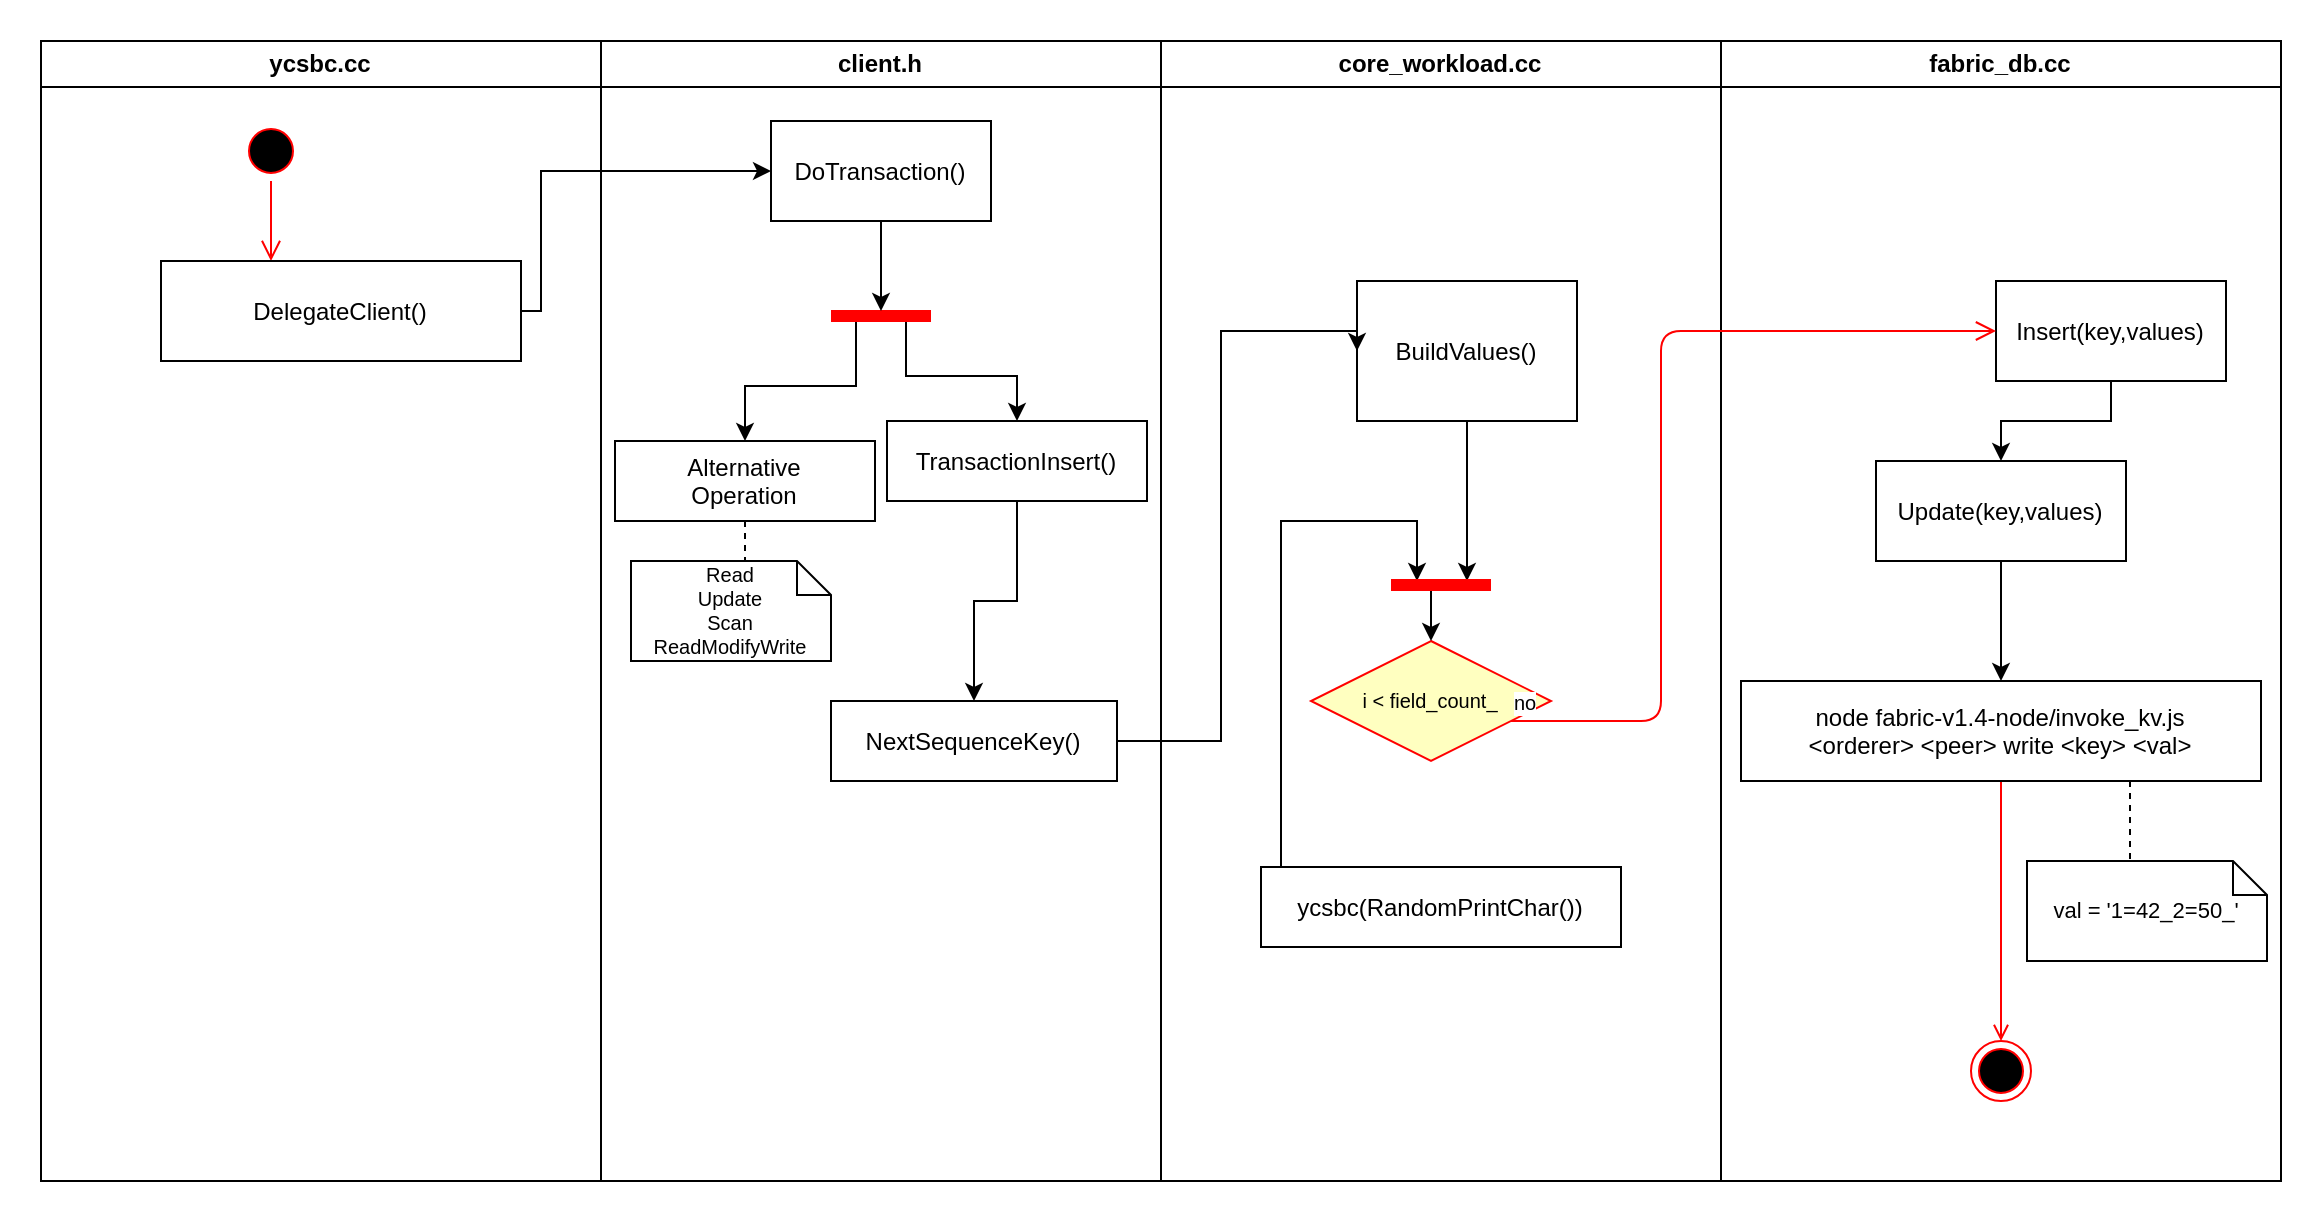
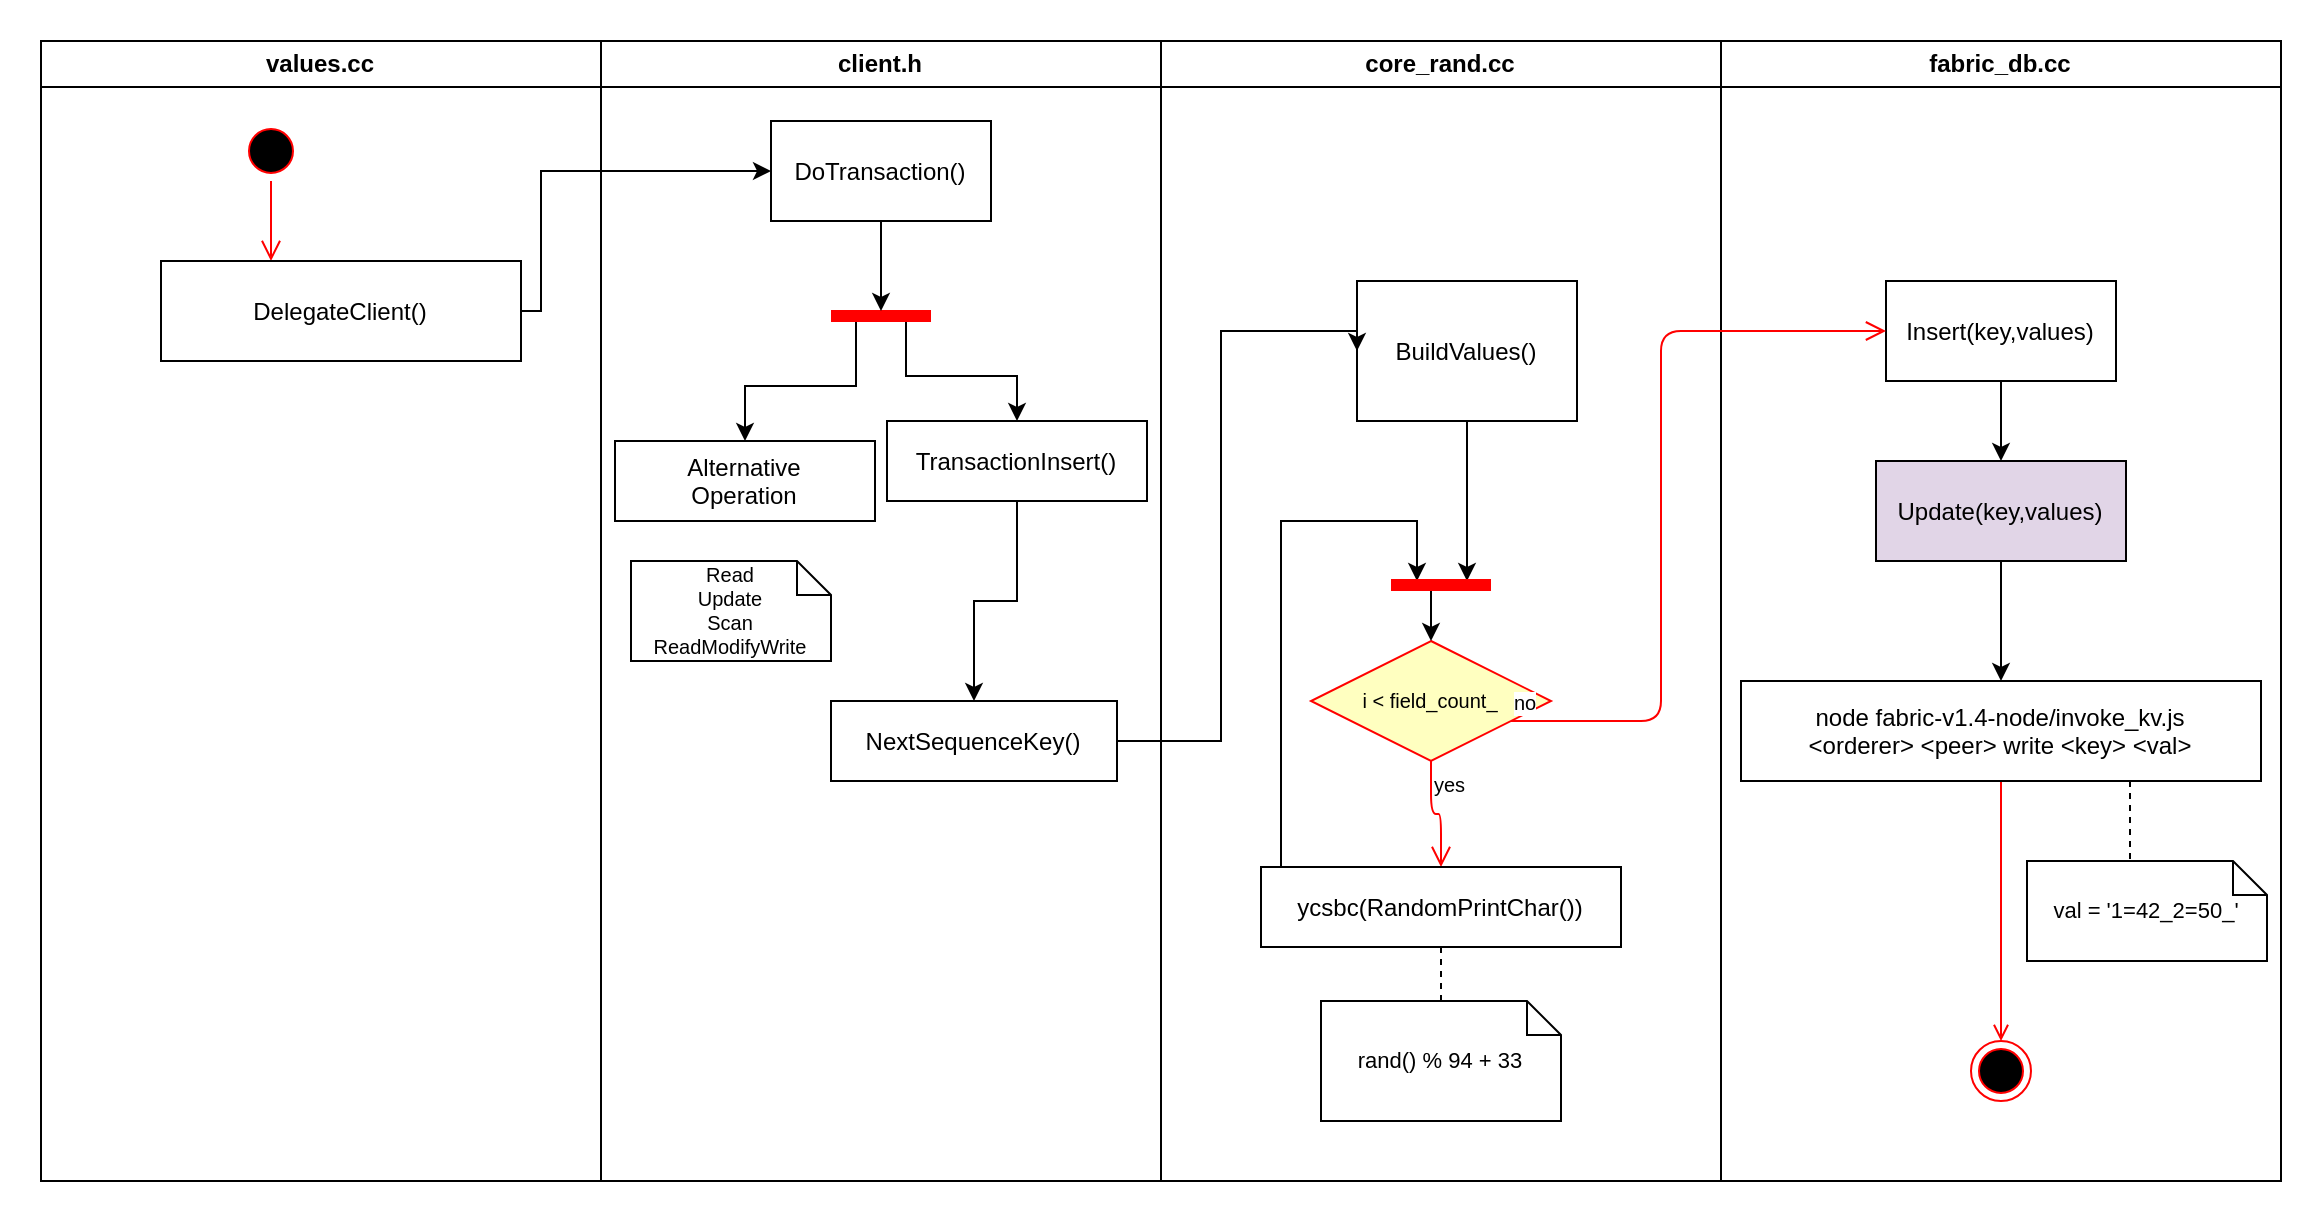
node "ycsbc.cc": label "ycsbc.cc" -> "values.cc"
node "core_workload.cc": label "core_workload.cc" -> "core_rand.cc"
node "Insert(key,values)": moved (2111, 331) -> (2001, 331)
node "Update(key,values)": fillcolor #ffffff -> #e1d5e7
edge "Alternative Operation" -- "Read Update Scan ReadModifyWrite": removed
edge "i < field_count_" -> "ycsbc(RandomPrintChar())": added, label "yes"
edge "ycsbc(RandomPrintChar())" -- "rand() % 94 + 33": added
node "rand() % 94 + 33": added
